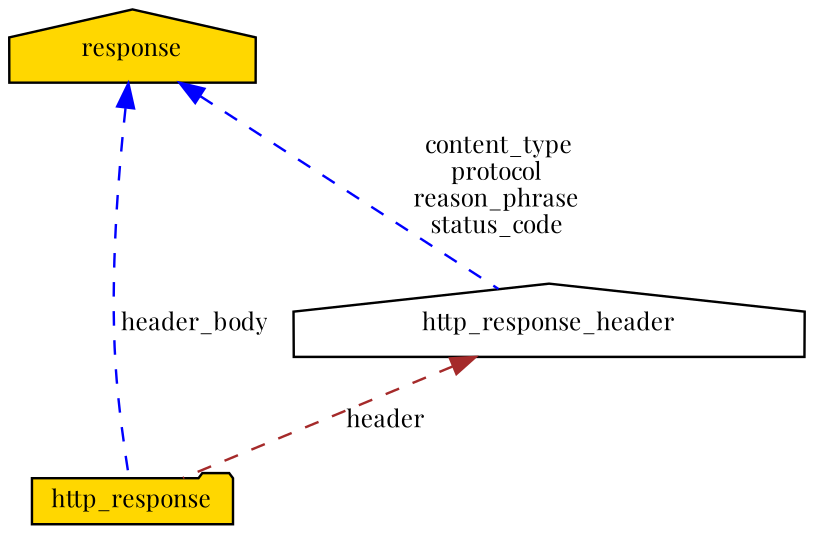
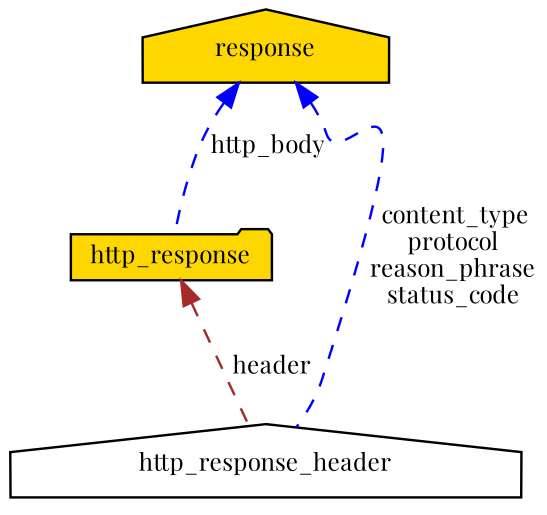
edge "http_response" -> "response": label " header_body" -> " http_body"
edge "http_response" -> "http_response_header": reversed
